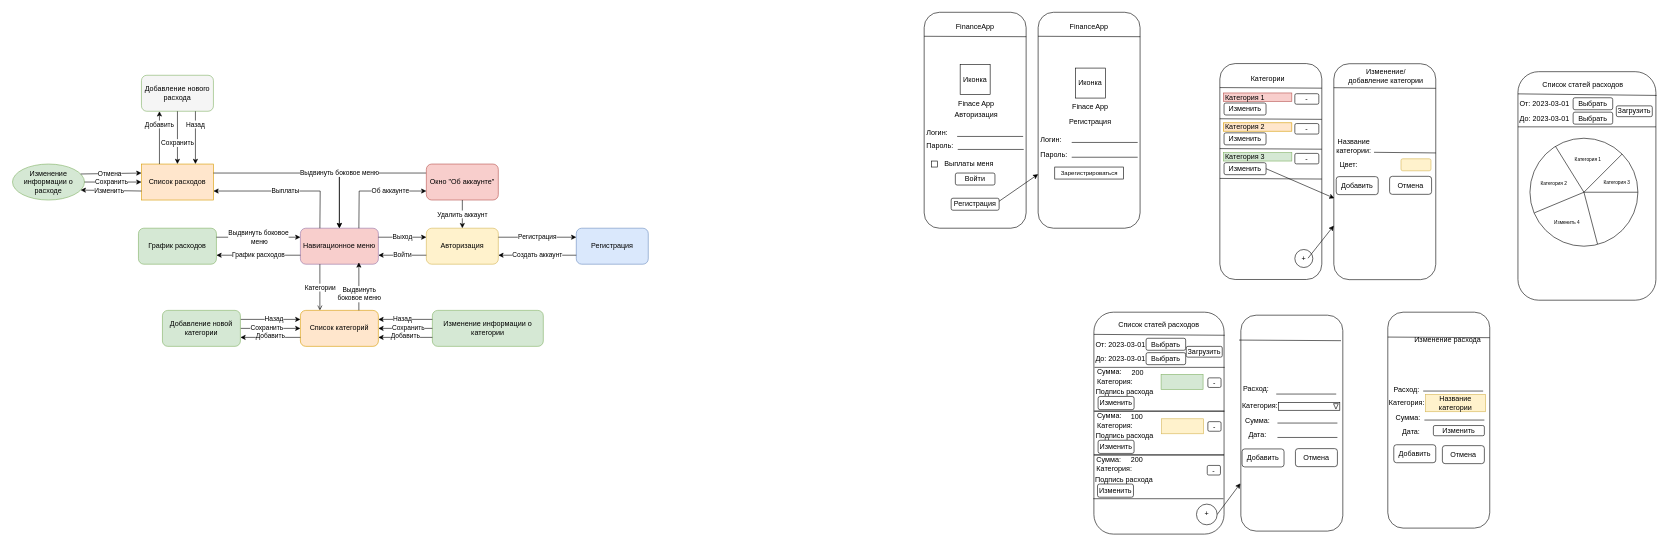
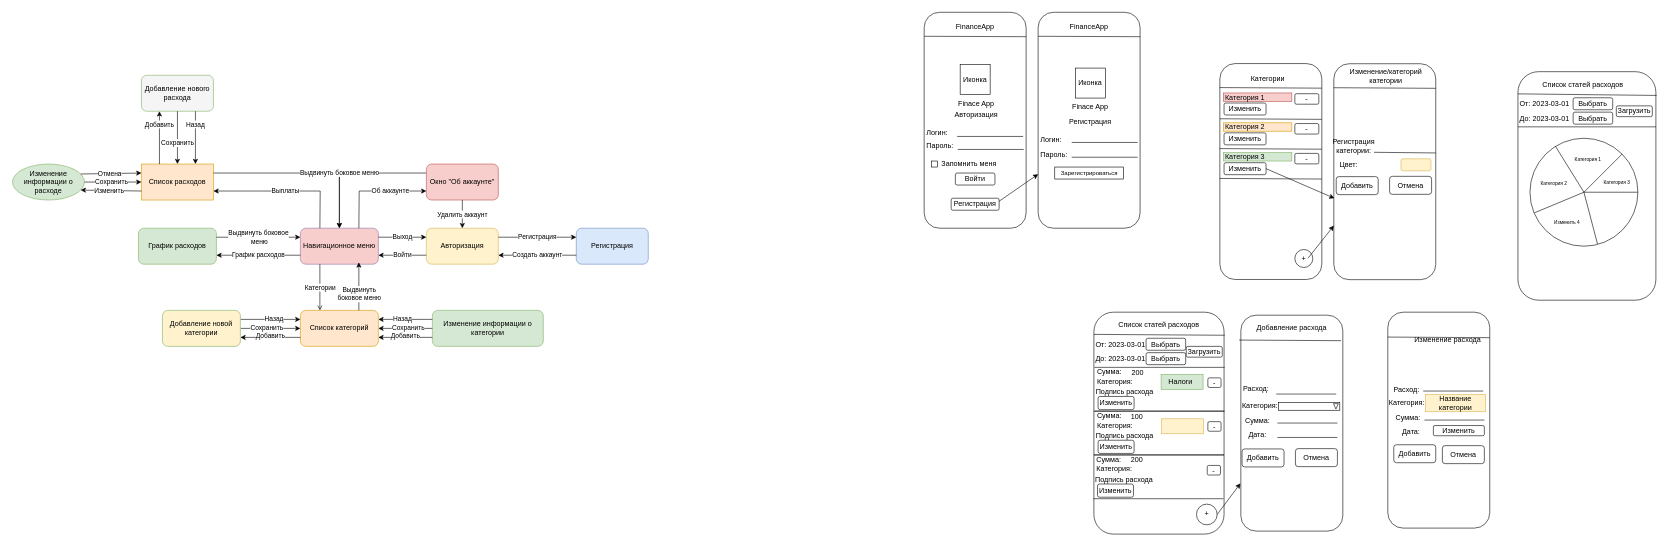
node "Изменение/добавление категории": label "Изменение/добавление категории" -> "Изменение/категорий категории"
node "Название категории:": label "Название категории:" -> "Регистрация категории:"
node "Выплаты меня": label "Выплаты меня" -> "Запомнить меня"
node "Добавление новой категории": fillcolor #d5e8d4 -> #fff2cc
node "Добавление расхода": added
node "Налоги": added
